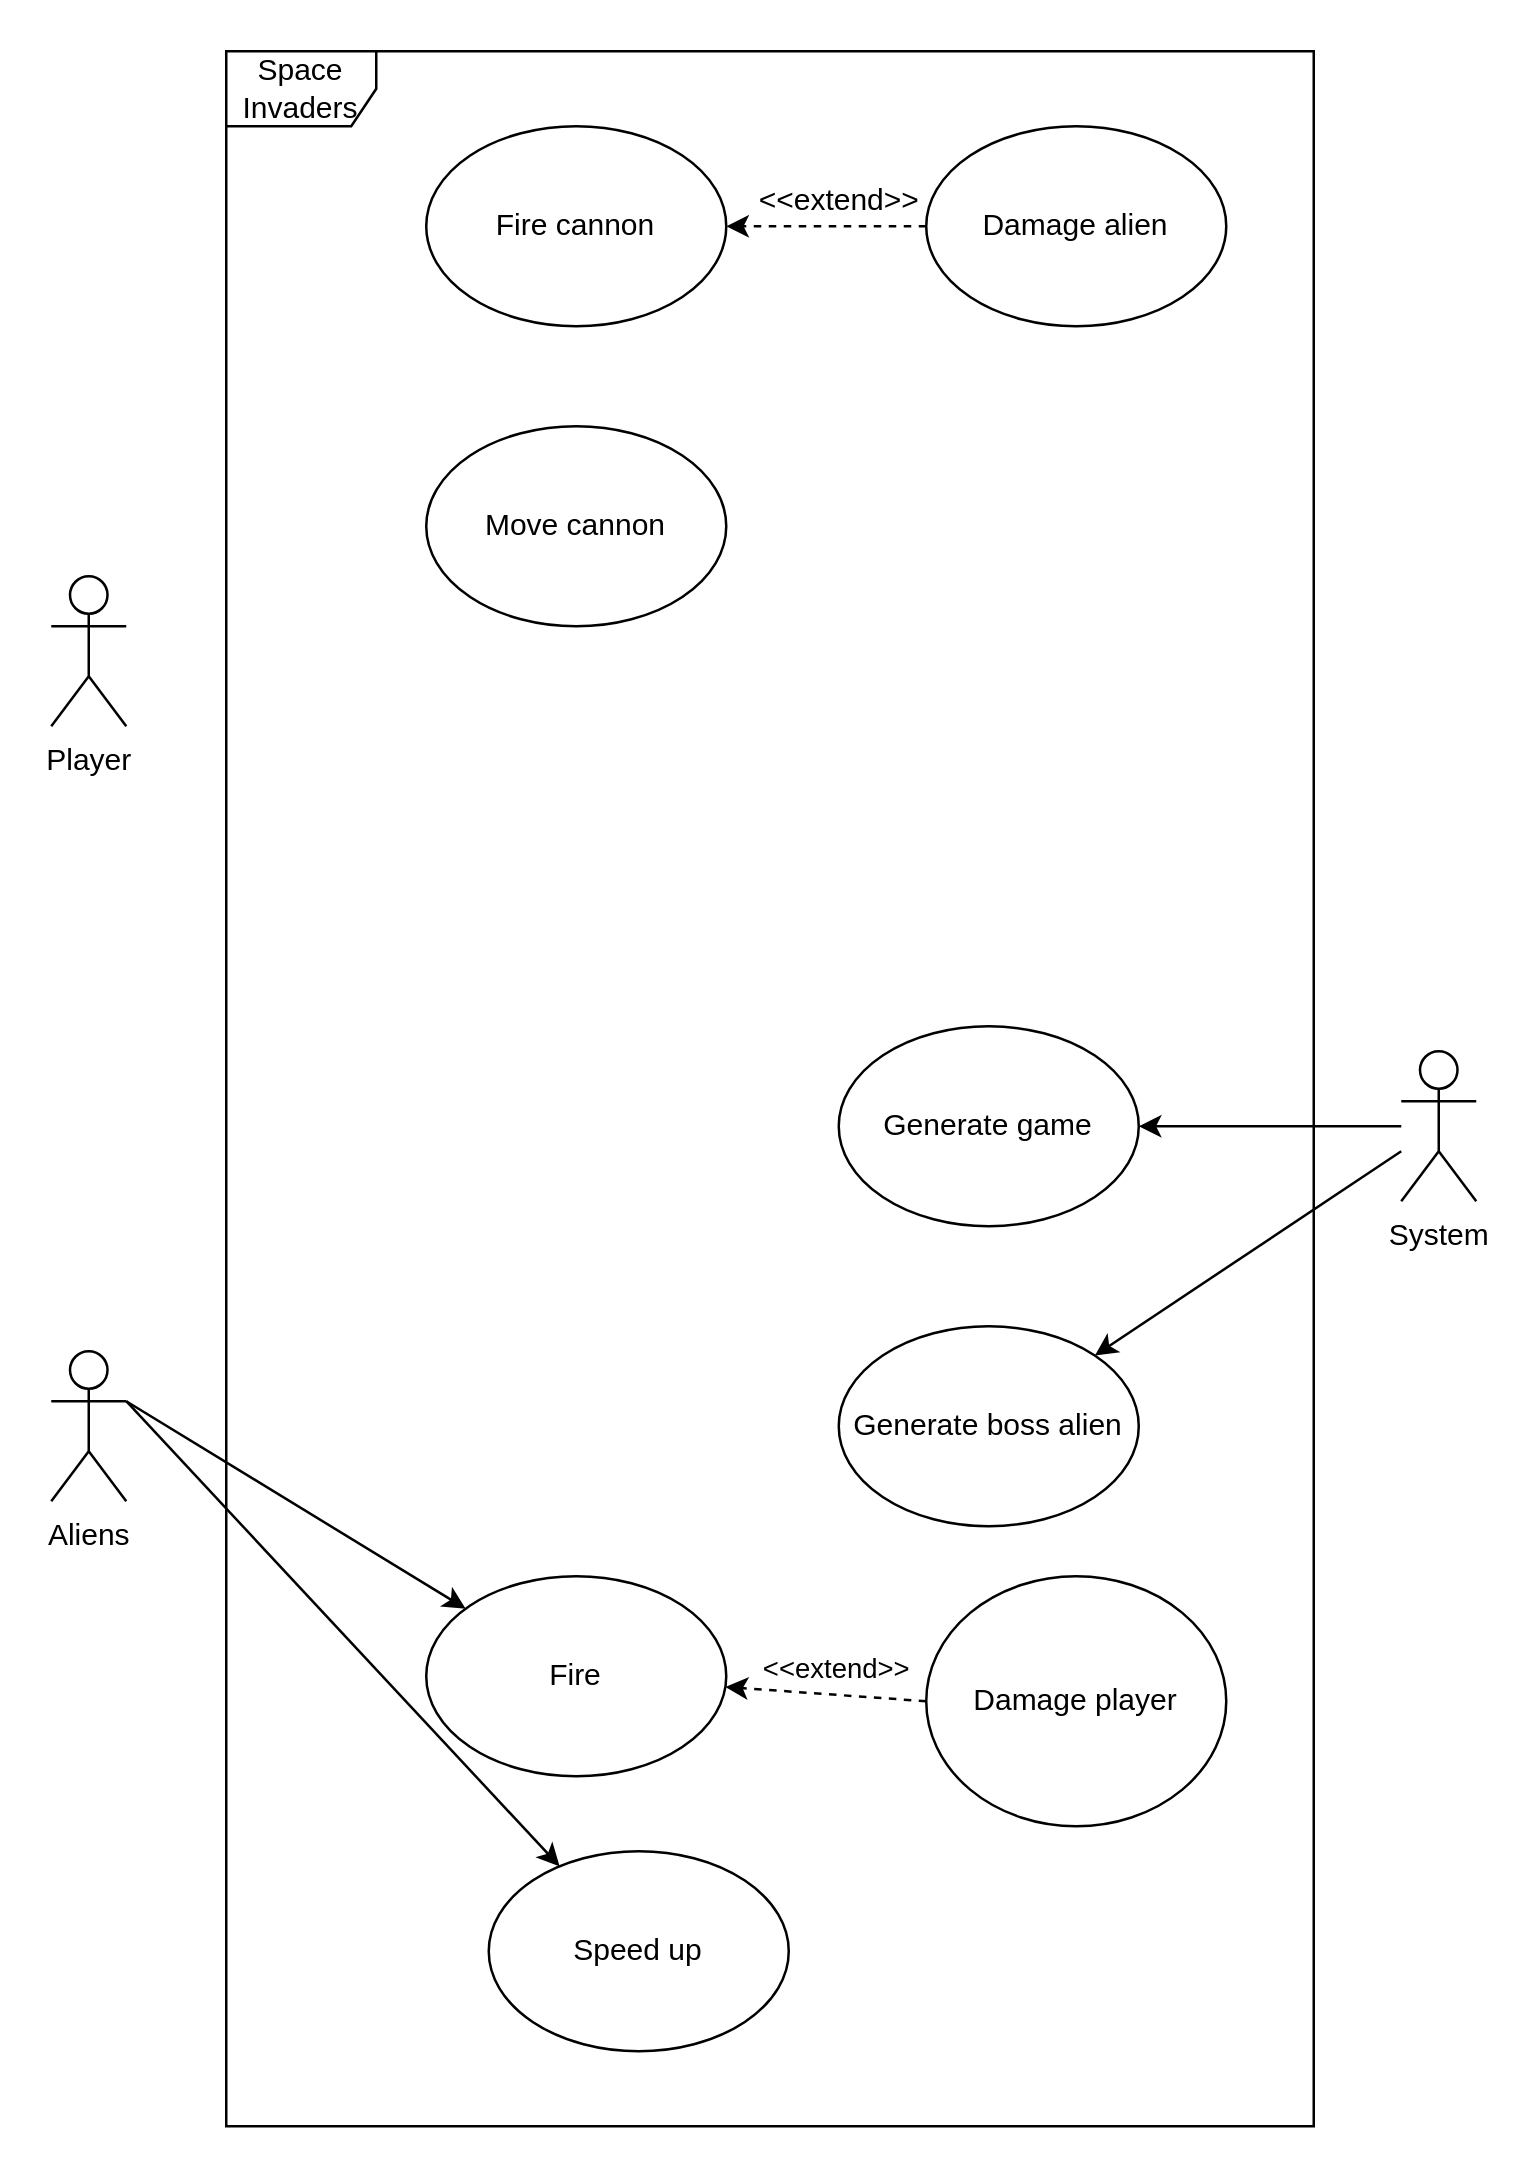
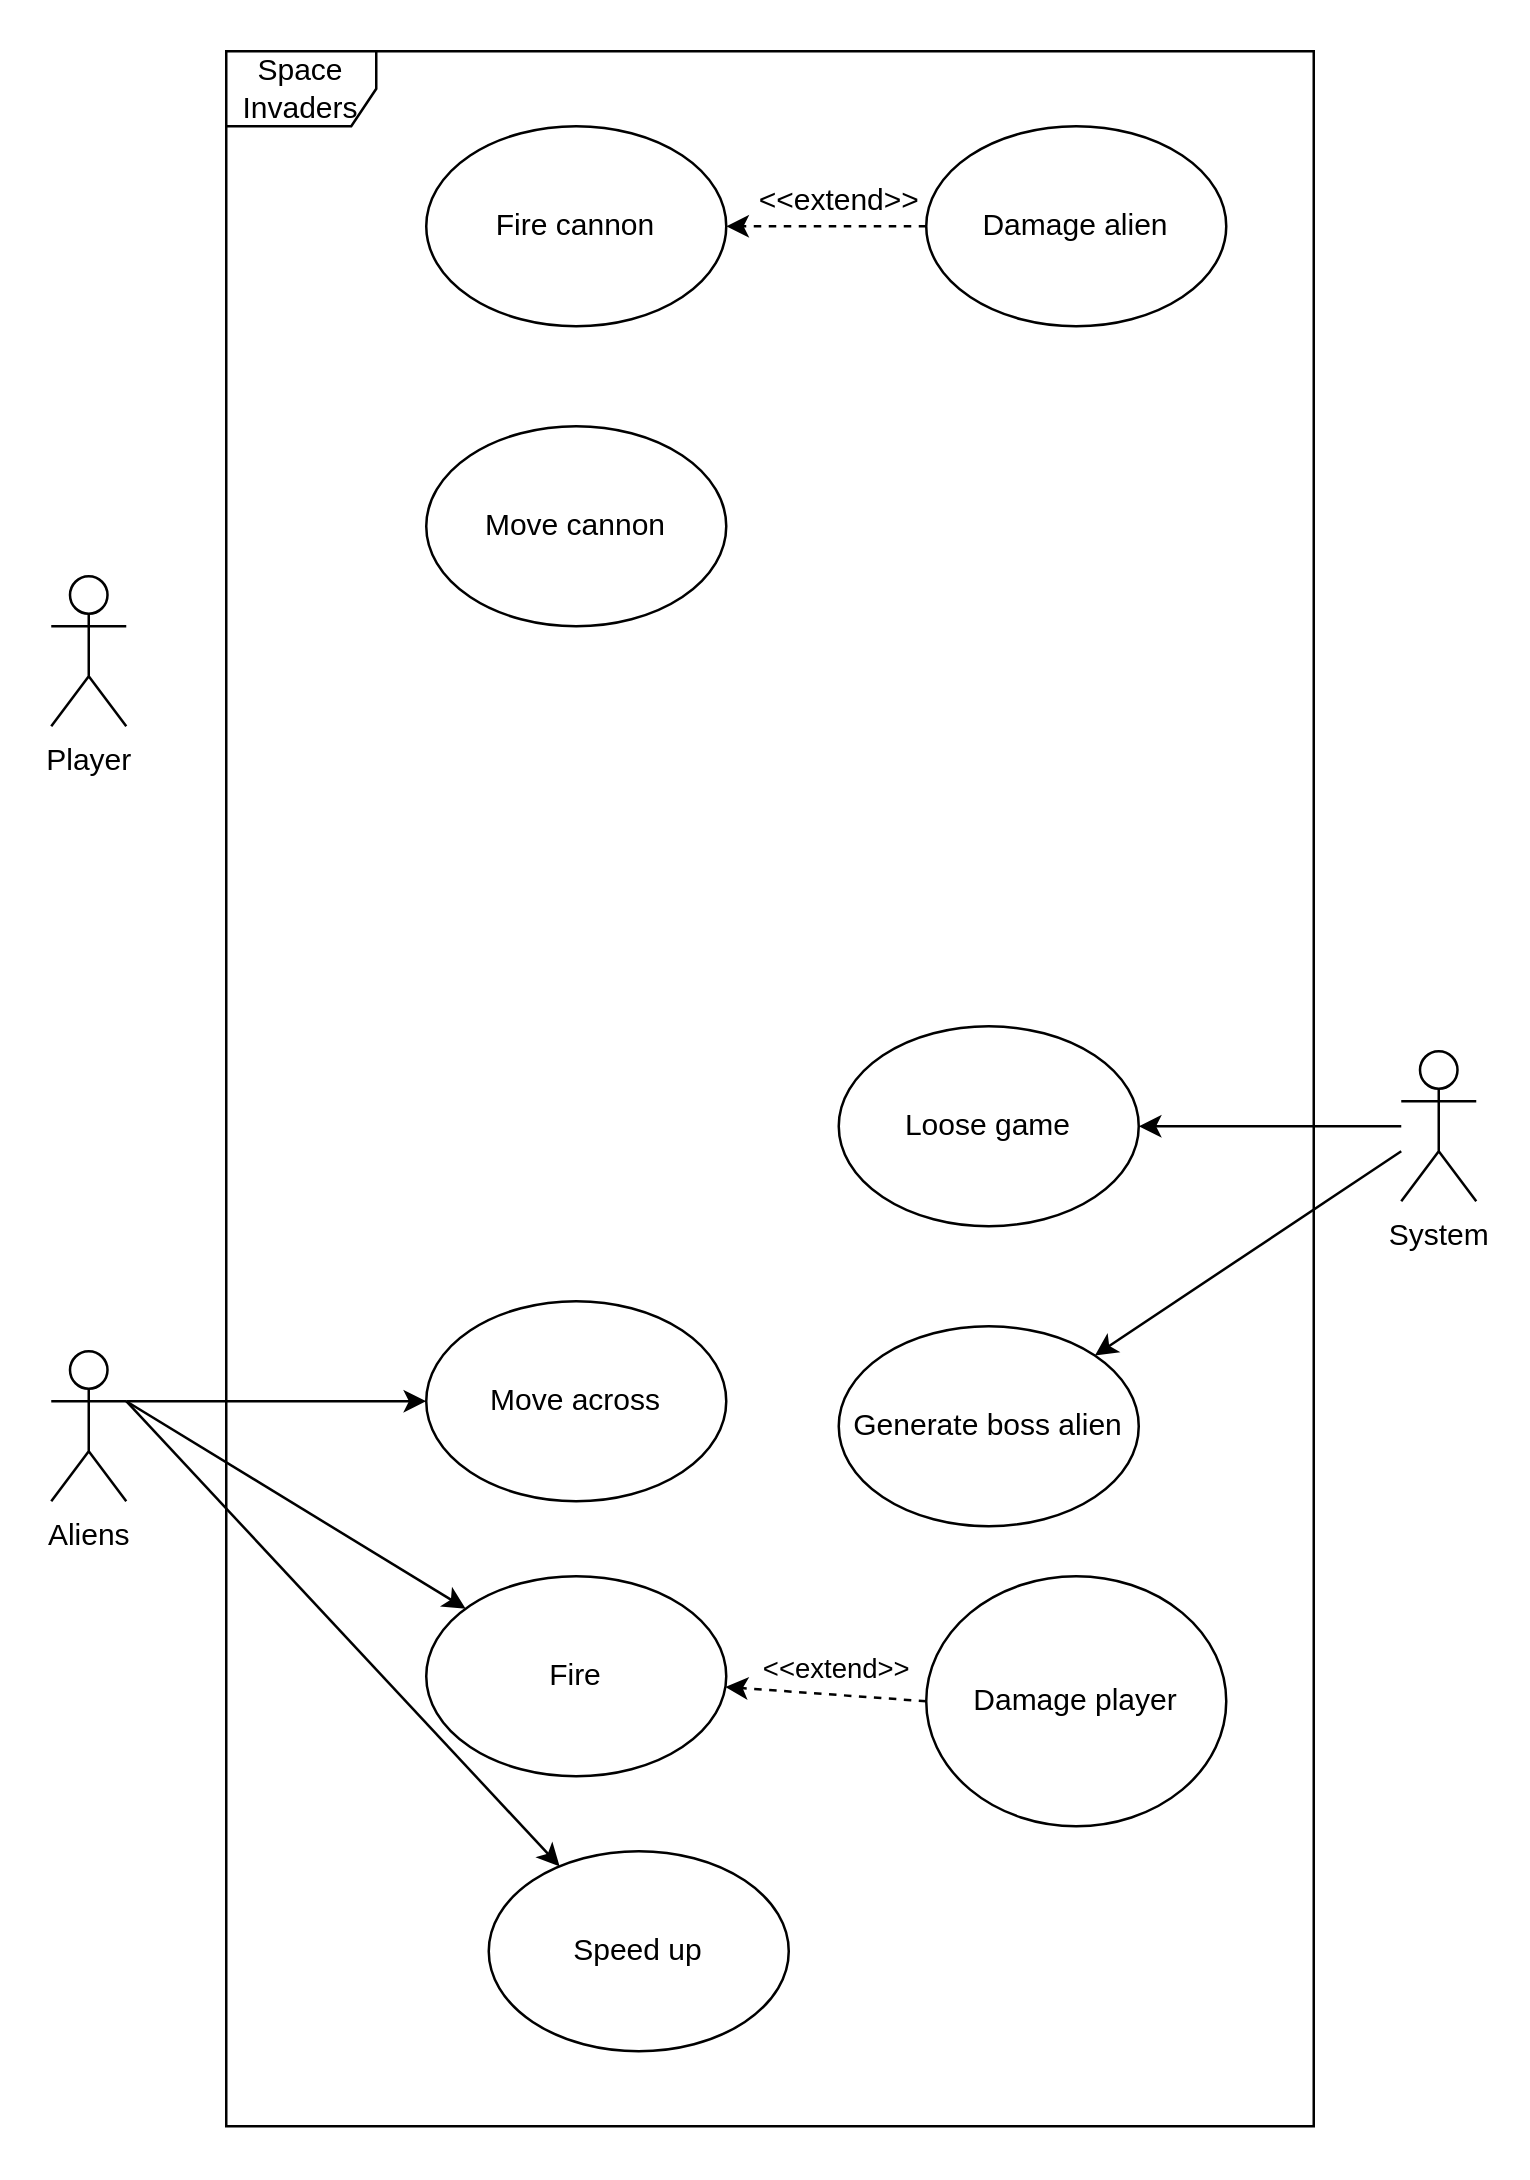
node "Generate game": label "Generate game" -> "Loose game"
edge "Aliens" -> "Move across": added
node "Move across": added
